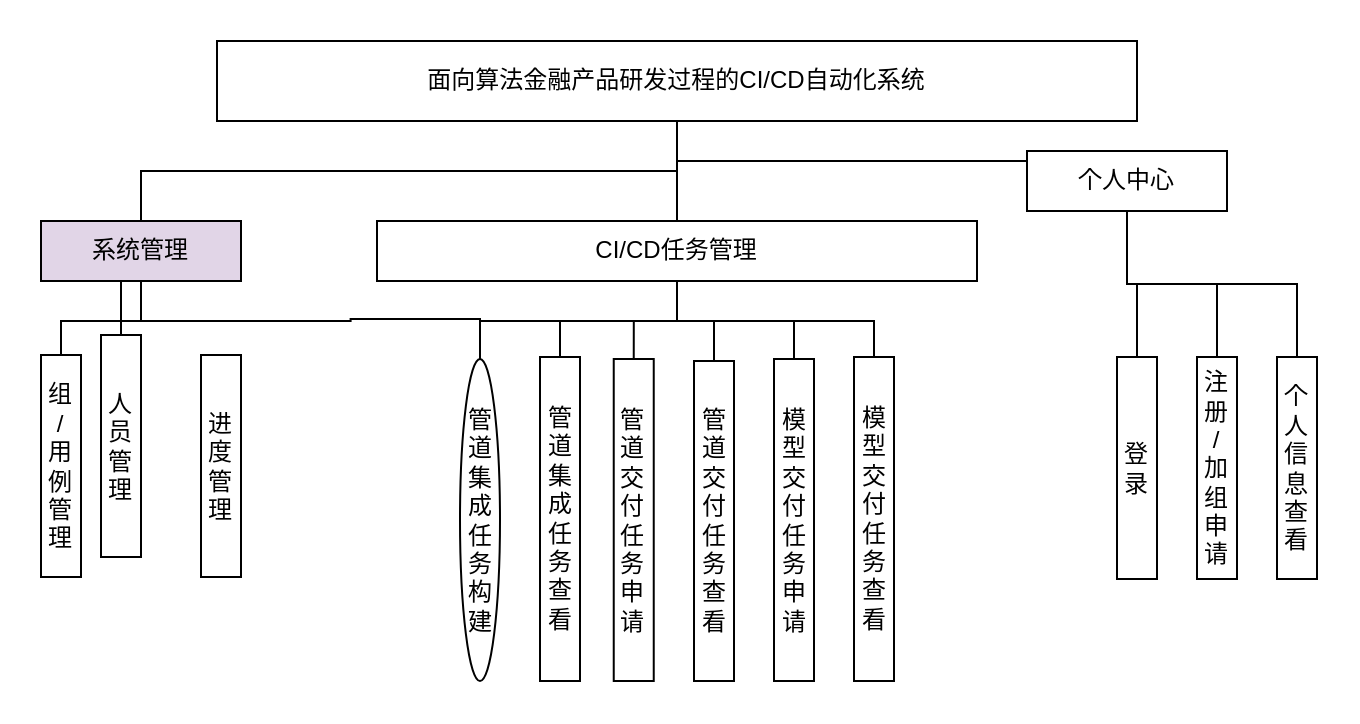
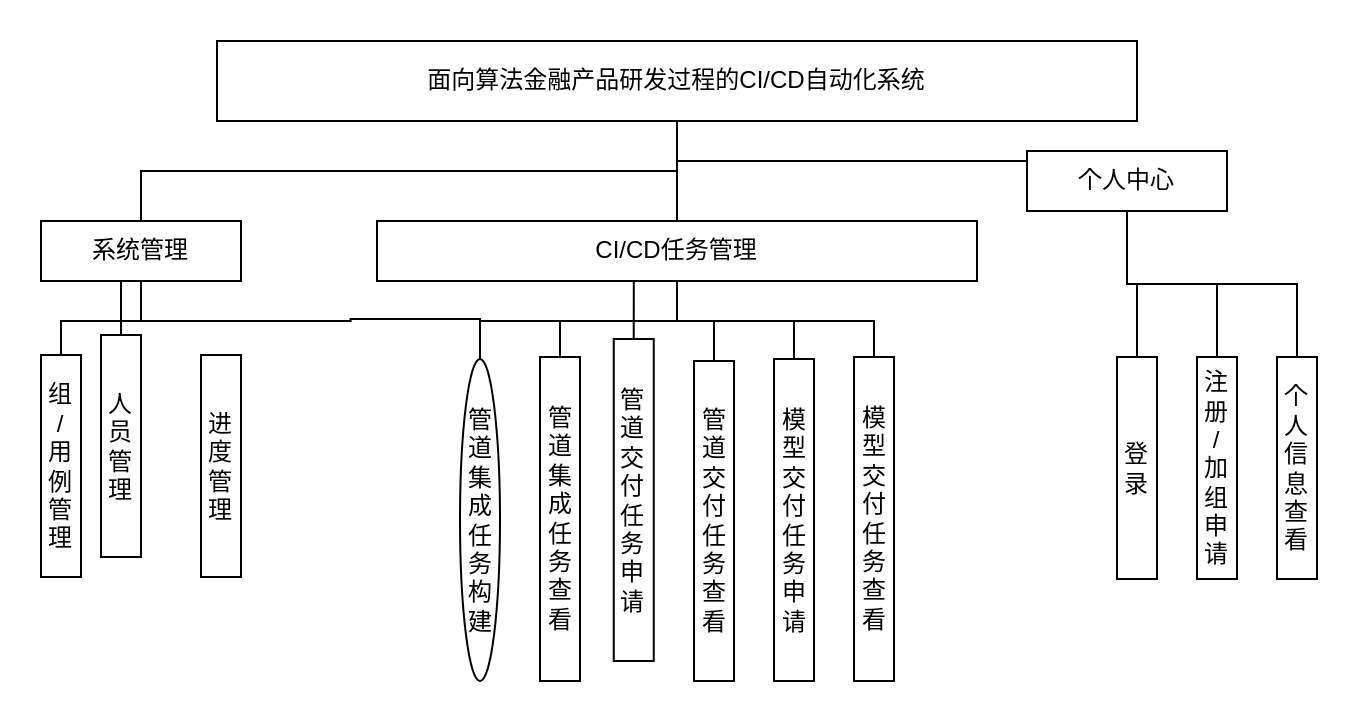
node "系统管理": fillcolor #e1d5e7 -> #ffffff
node "管道交付任务申请": moved (634, 520) -> (634, 500)
